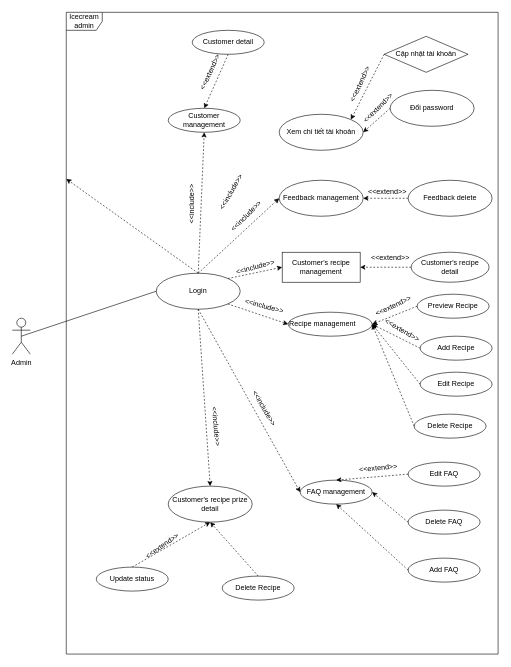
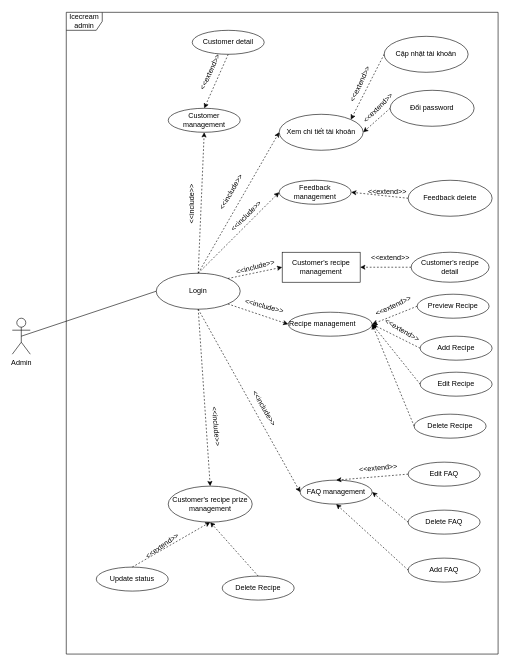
node "Cập nhật tài khoản": shape diamond -> ellipse
node "Feedback management": size 84x36 -> 72x24
edge "Login" -> "Icecream admin": now "Login" -> "Xem chi tiết tài khoản"
node "Customer's recipe prize detail": label "Customer's recipe prize detail" -> "Customer's recipe prize management"
